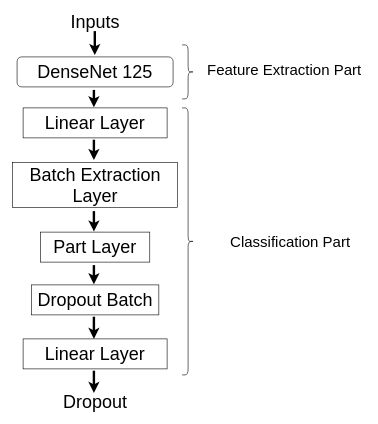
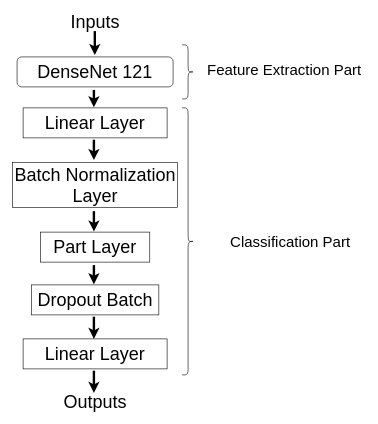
node "DenseNet 125": label "DenseNet 125" -> "DenseNet 121"
node "Batch Extraction Layer": label "Batch Extraction Layer" -> "Batch Normalization Layer"
node "Dropout": label "Dropout" -> "Outputs"
